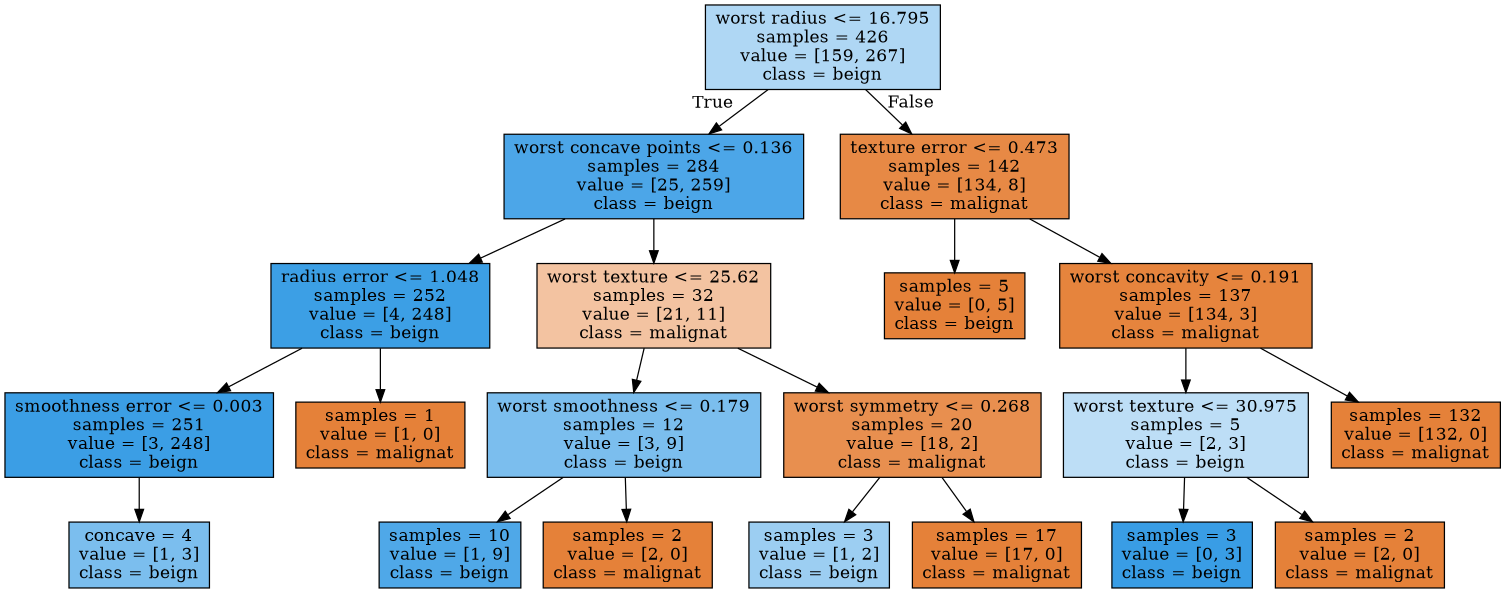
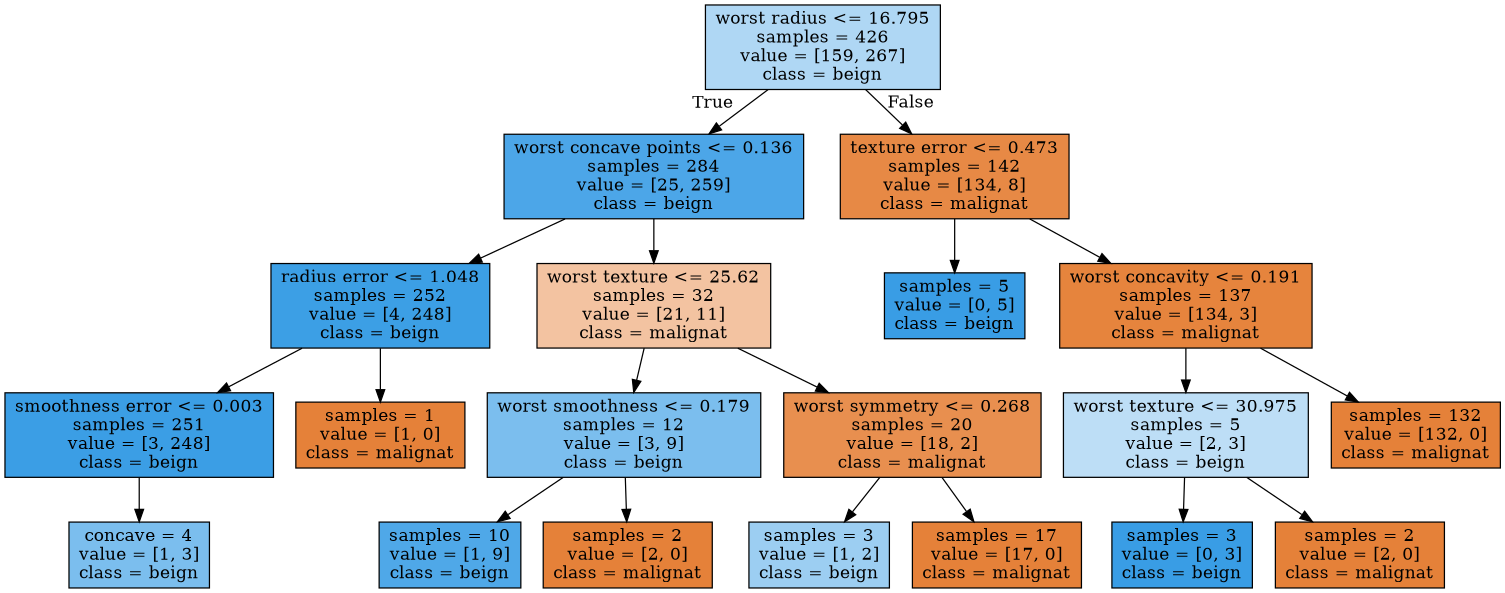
node "samples = 5 value = [0, 5] class = beign": fillcolor #e58139 -> #399de5
